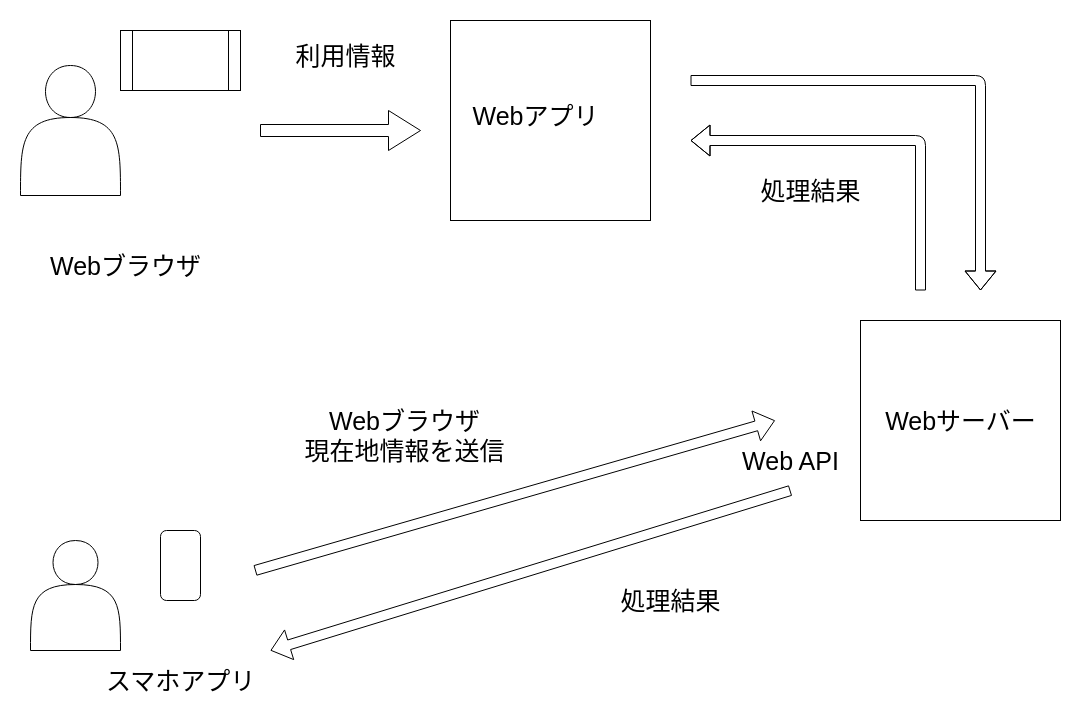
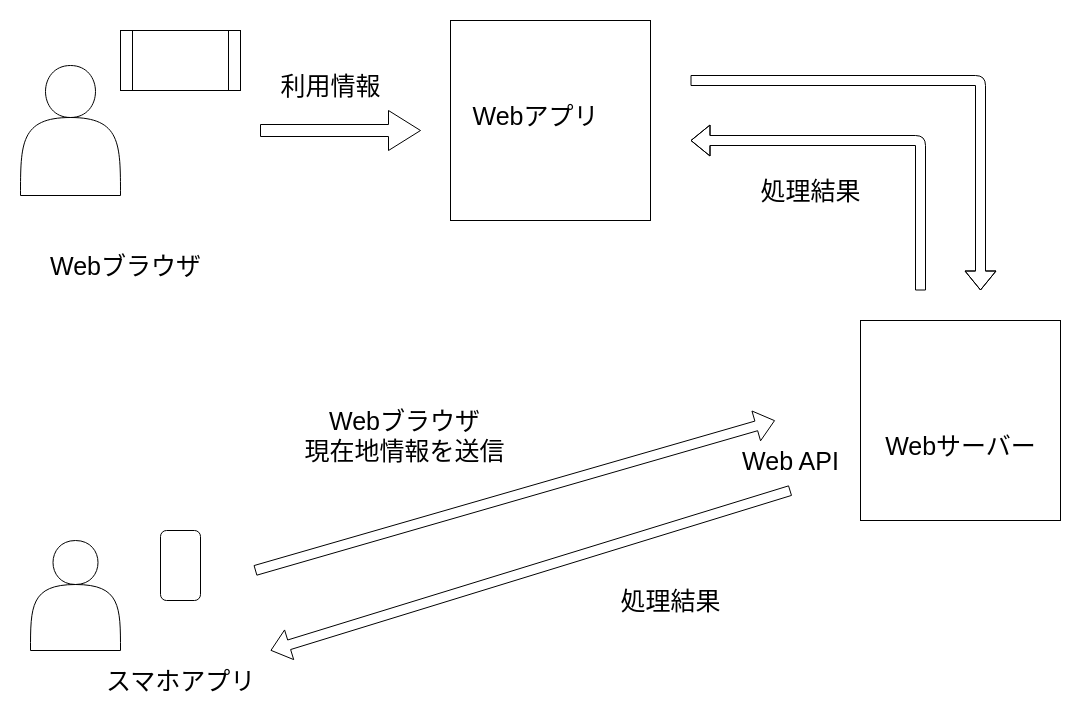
node "利用情報": moved (346, 56) -> (331, 86)
node "Webサーバー": moved (961, 421) -> (961, 446)
